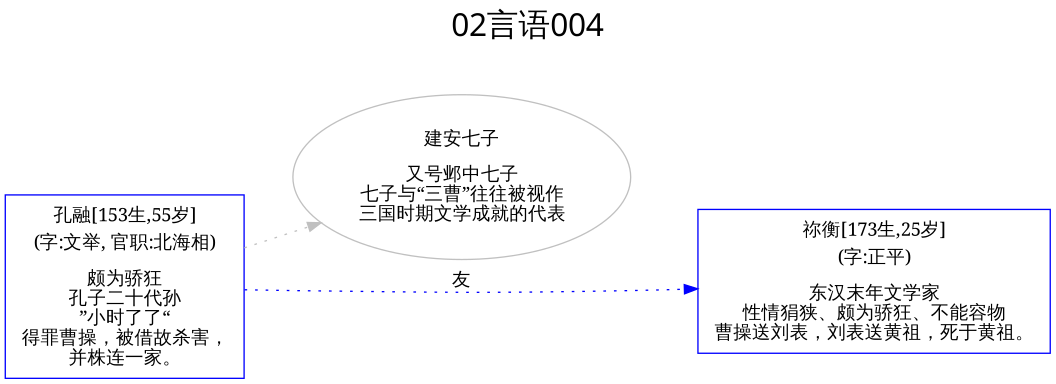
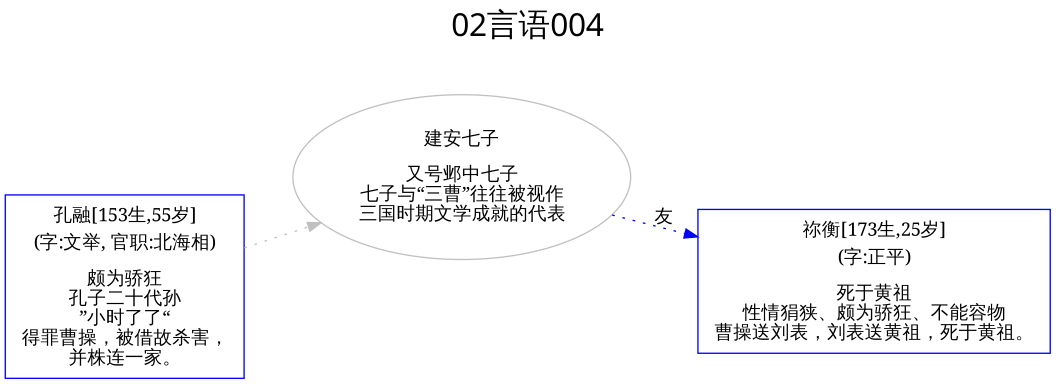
edge "孔融[153生,55岁]" -> "祢衡[173生,25岁]": now "建安七子" -> "祢衡[173生,25岁]"
node "祢衡[173生,25岁]": text "东汉末年文学家" -> "死于黄祖"
